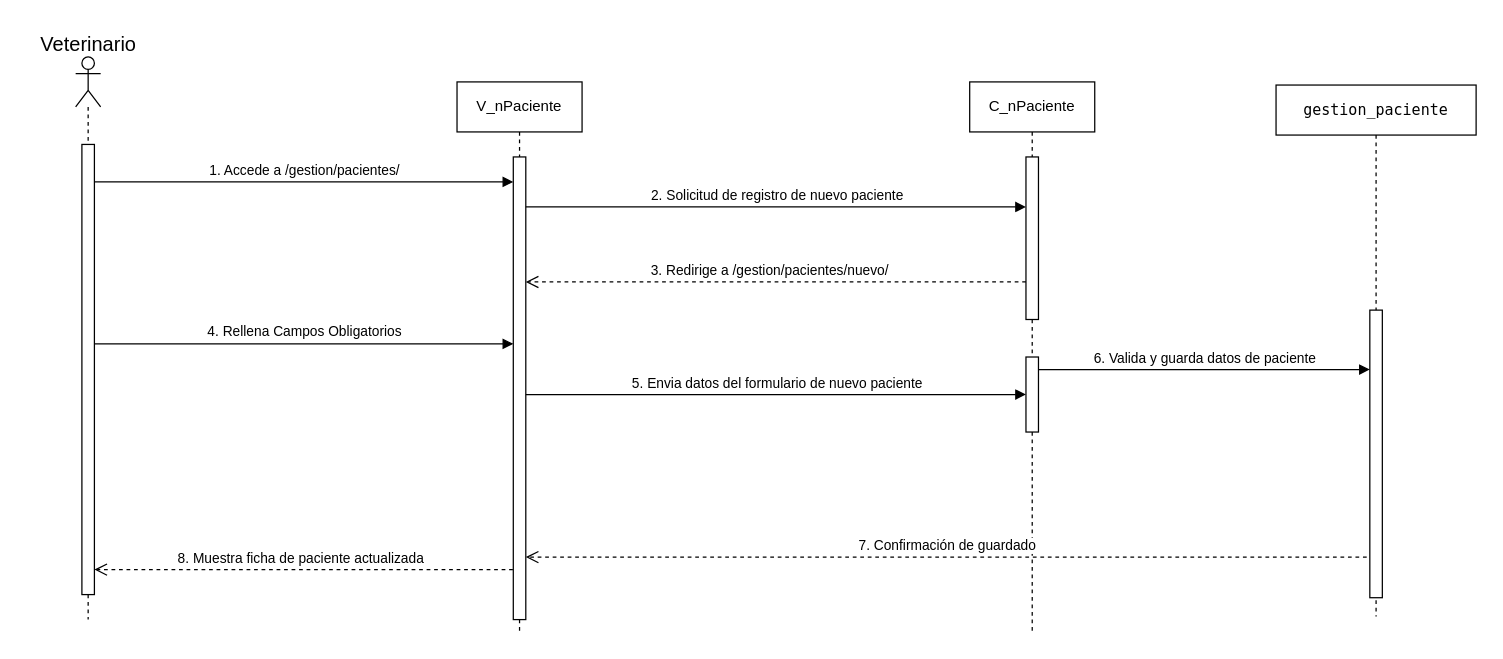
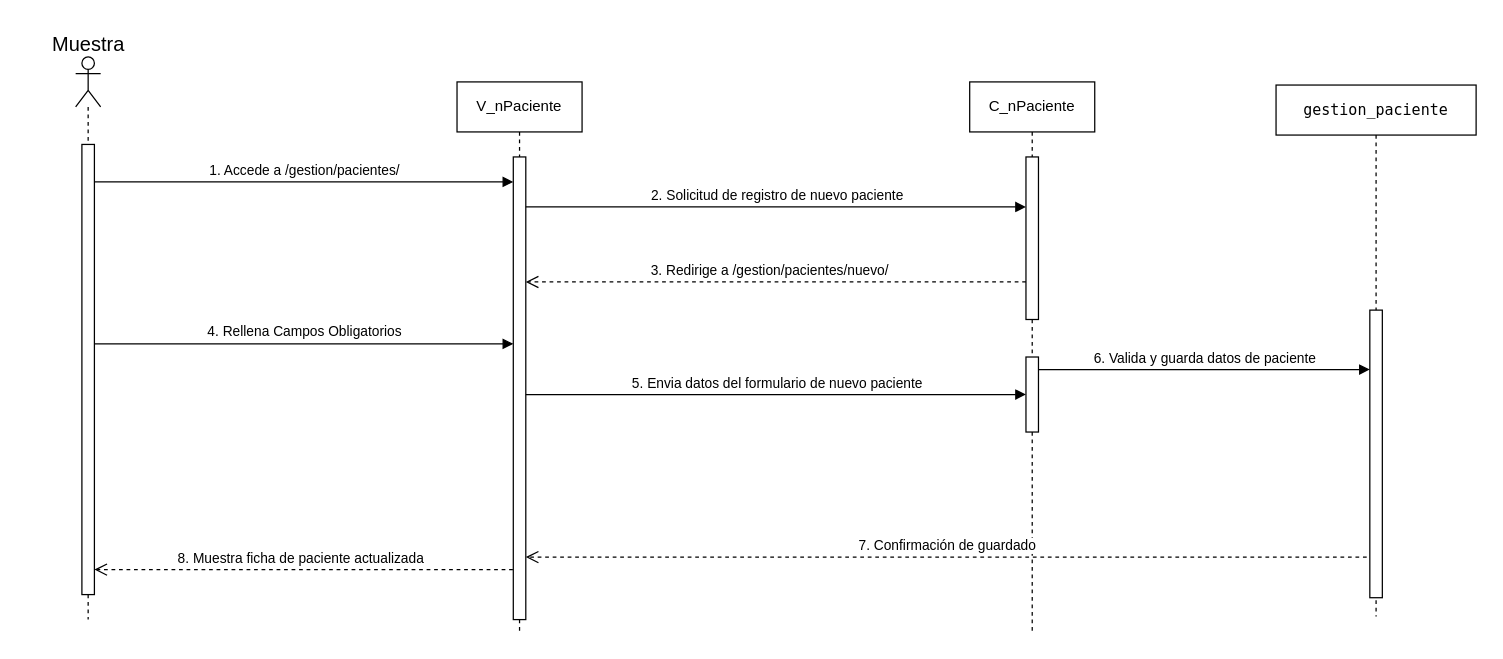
node "Veterinario": label "Veterinario" -> "Muestra"
